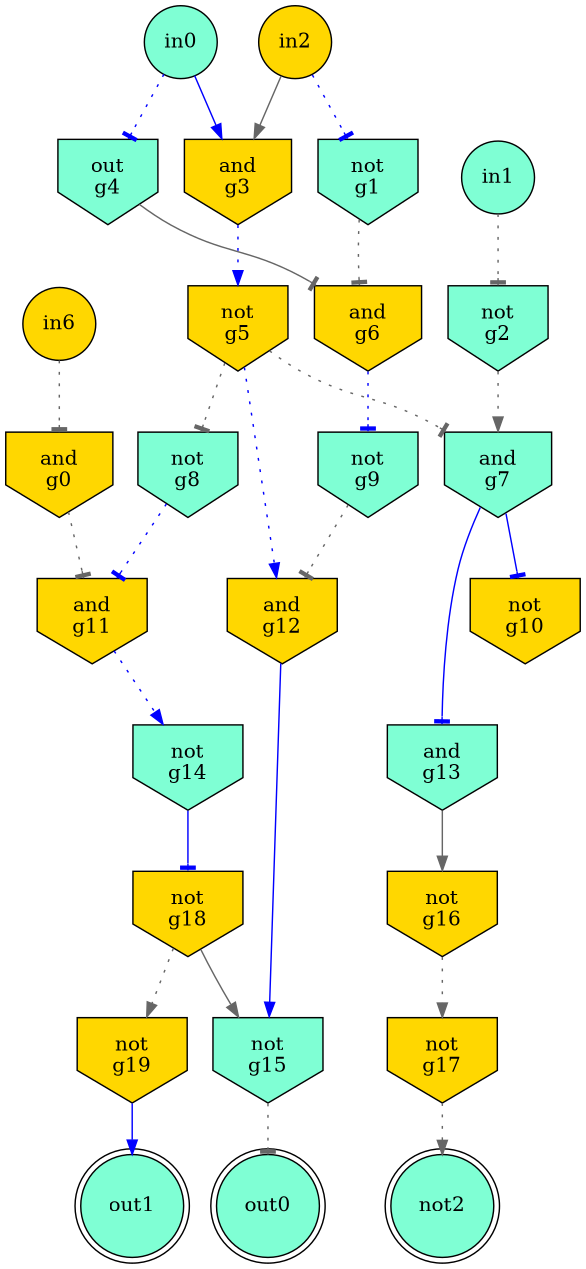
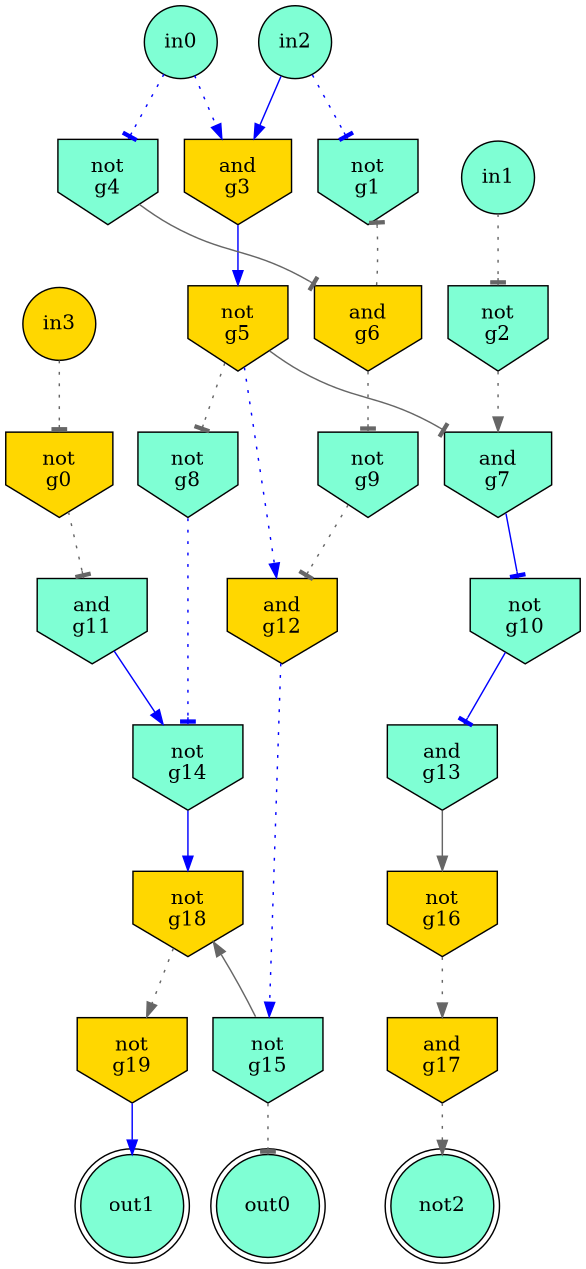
node "in2": fillcolor gold -> aquamarine
edge "in0" -> "and g3": style solid -> dotted
edge "in2" -> "and g3": color gray40 -> blue
node "out g4": label "out g4" -> "not g4"
edge "and g3" -> "not g5": style dotted -> solid
edge "not g1" -> "and g6": reversed
node "in6": label "in6" -> "in3"
edge "and g6" -> "not g9": color blue -> gray40
edge "not g5" -> "and g7": style dotted -> solid
node "and g0": label "and g0" -> "not g0"
edge "not g8" -> "and g11": now "not g8" -> "not g14"
edge "and g7" -> "and g13": now "not g10" -> "and g13"
node "and g11": fillcolor gold -> aquamarine
node "not g10": fillcolor gold -> aquamarine
edge "and g11" -> "not g14": style dotted -> solid
edge "and g12" -> "not g15": style solid -> dotted
edge "not g14" -> "not g18": arrowhead tee -> normal
edge "not g18" -> "not g15": reversed
node "not g17": label "not g17" -> "and g17"
